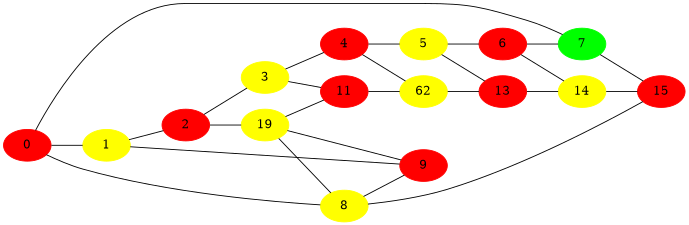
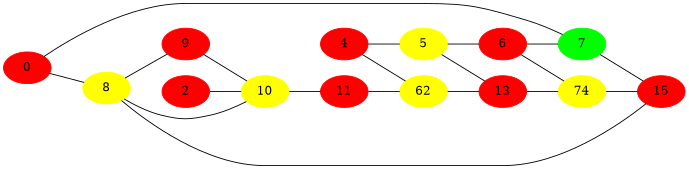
node "3": removed
node "14": label "14" -> "74"
node "19": label "19" -> "10"
node "1": removed
